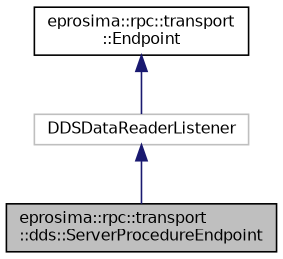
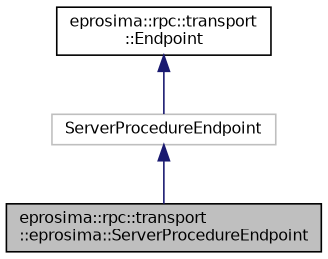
node "DDSDataReaderListener": label "DDSDataReaderListener" -> "ServerProcedureEndpoint"
node "eprosima::rpc::transport ::dds::ServerProcedureEndpoint": label "eprosima::rpc::transport ::dds::ServerProcedureEndpoint" -> "eprosima::rpc::transport ::eprosima::ServerProcedureEndpoint"
